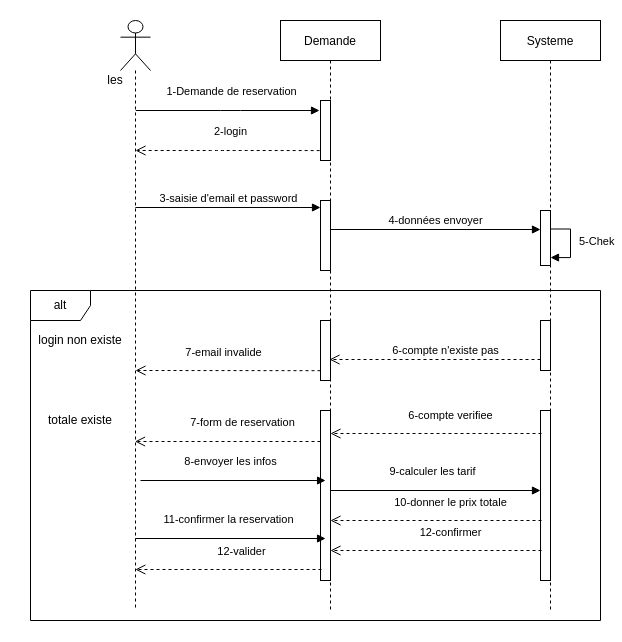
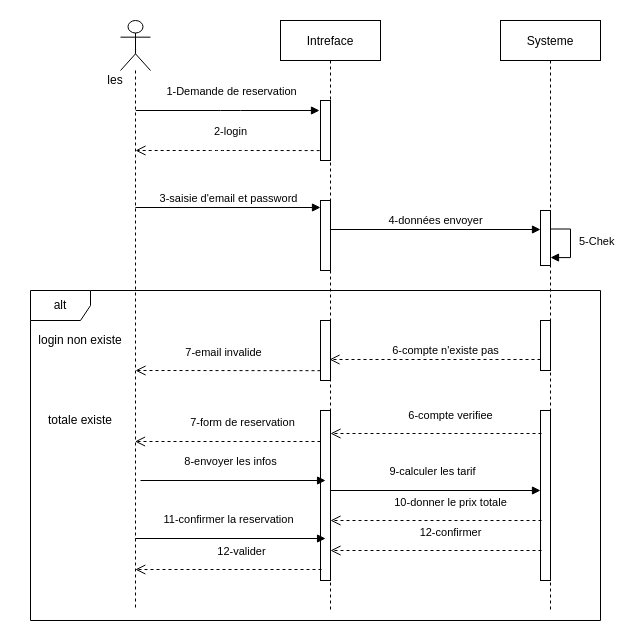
node "Demande": label "Demande" -> "Intreface"
